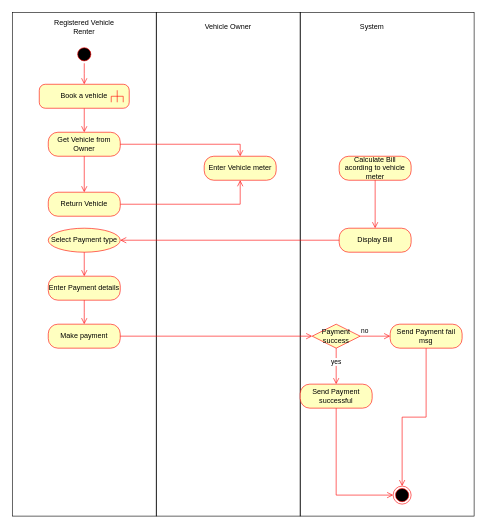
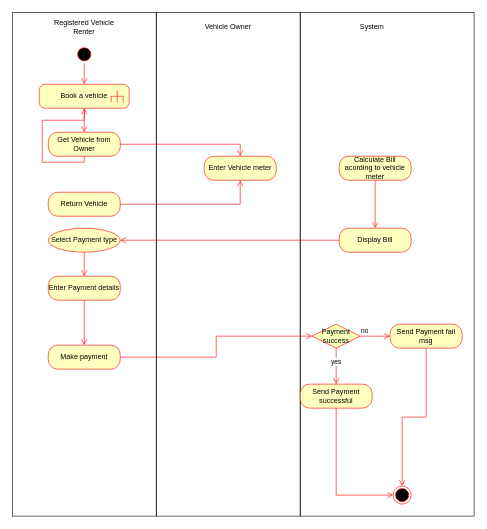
edge "Get Vehicle from Owner" -> "Return Vehicle": now "Get Vehicle from Owner" -> "Book a vehicle"
node "Make payment": moved (84, 336) -> (84, 357)
